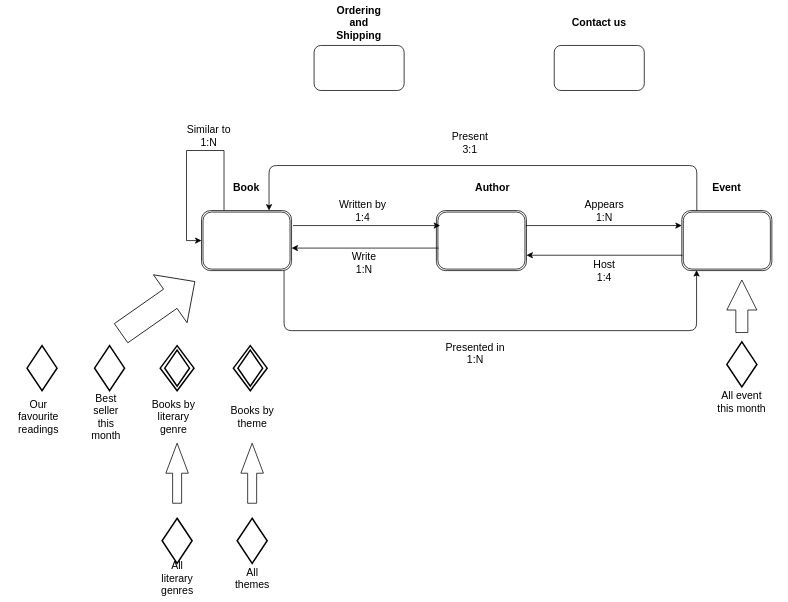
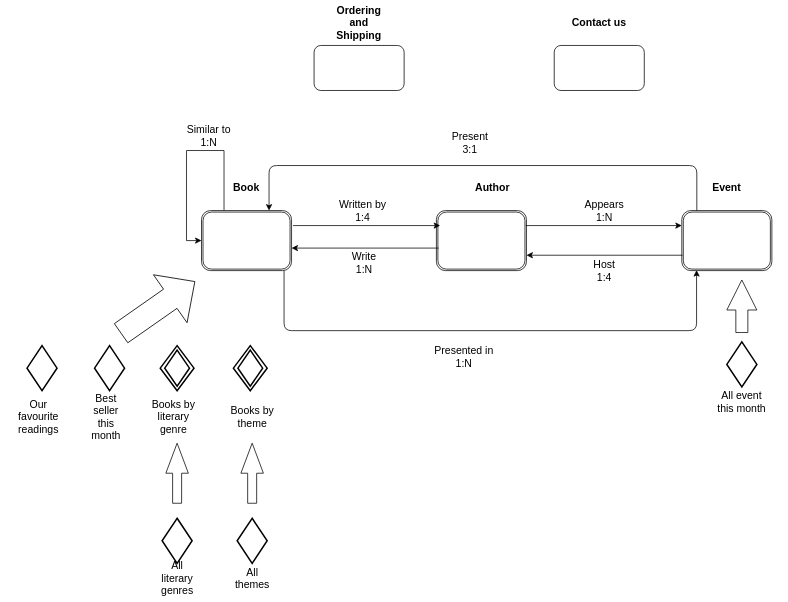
node "Presented in1:N": moved (475, 353) -> (464, 357)
